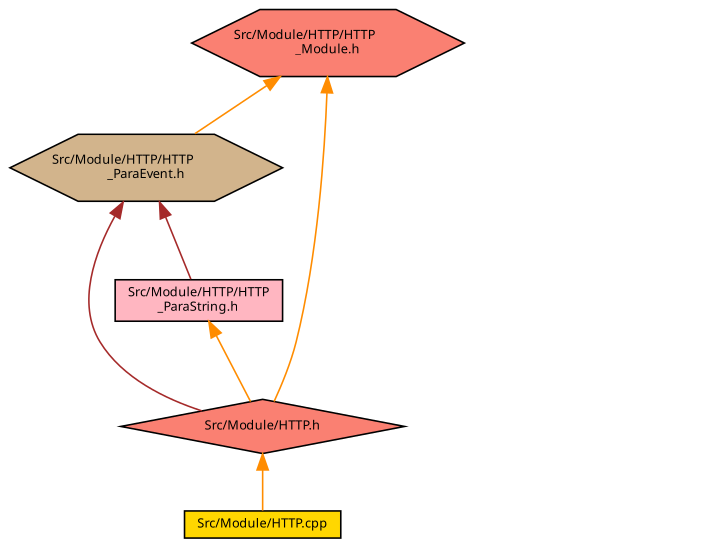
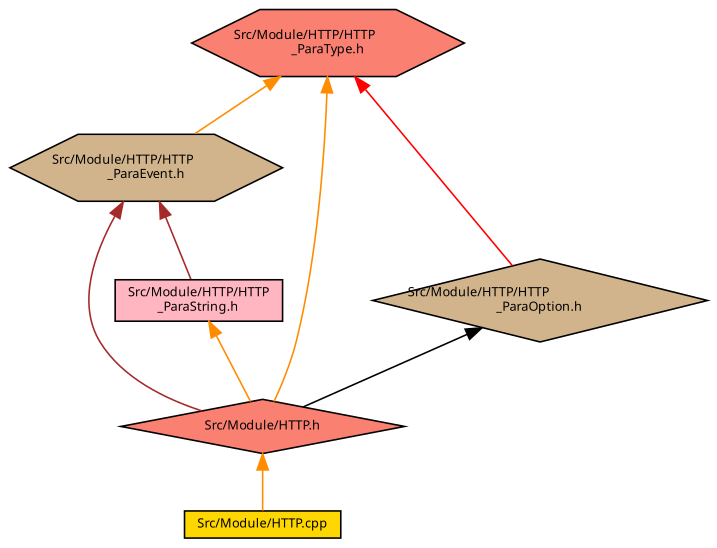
node "Src/Module/HTTP/HTTP _Module.h": label "Src/Module/HTTP/HTTP _Module.h" -> "Src/Module/HTTP/HTTP _ParaType.h"
node "Src/Module/HTTP/HTTP _ParaOption.h": added
